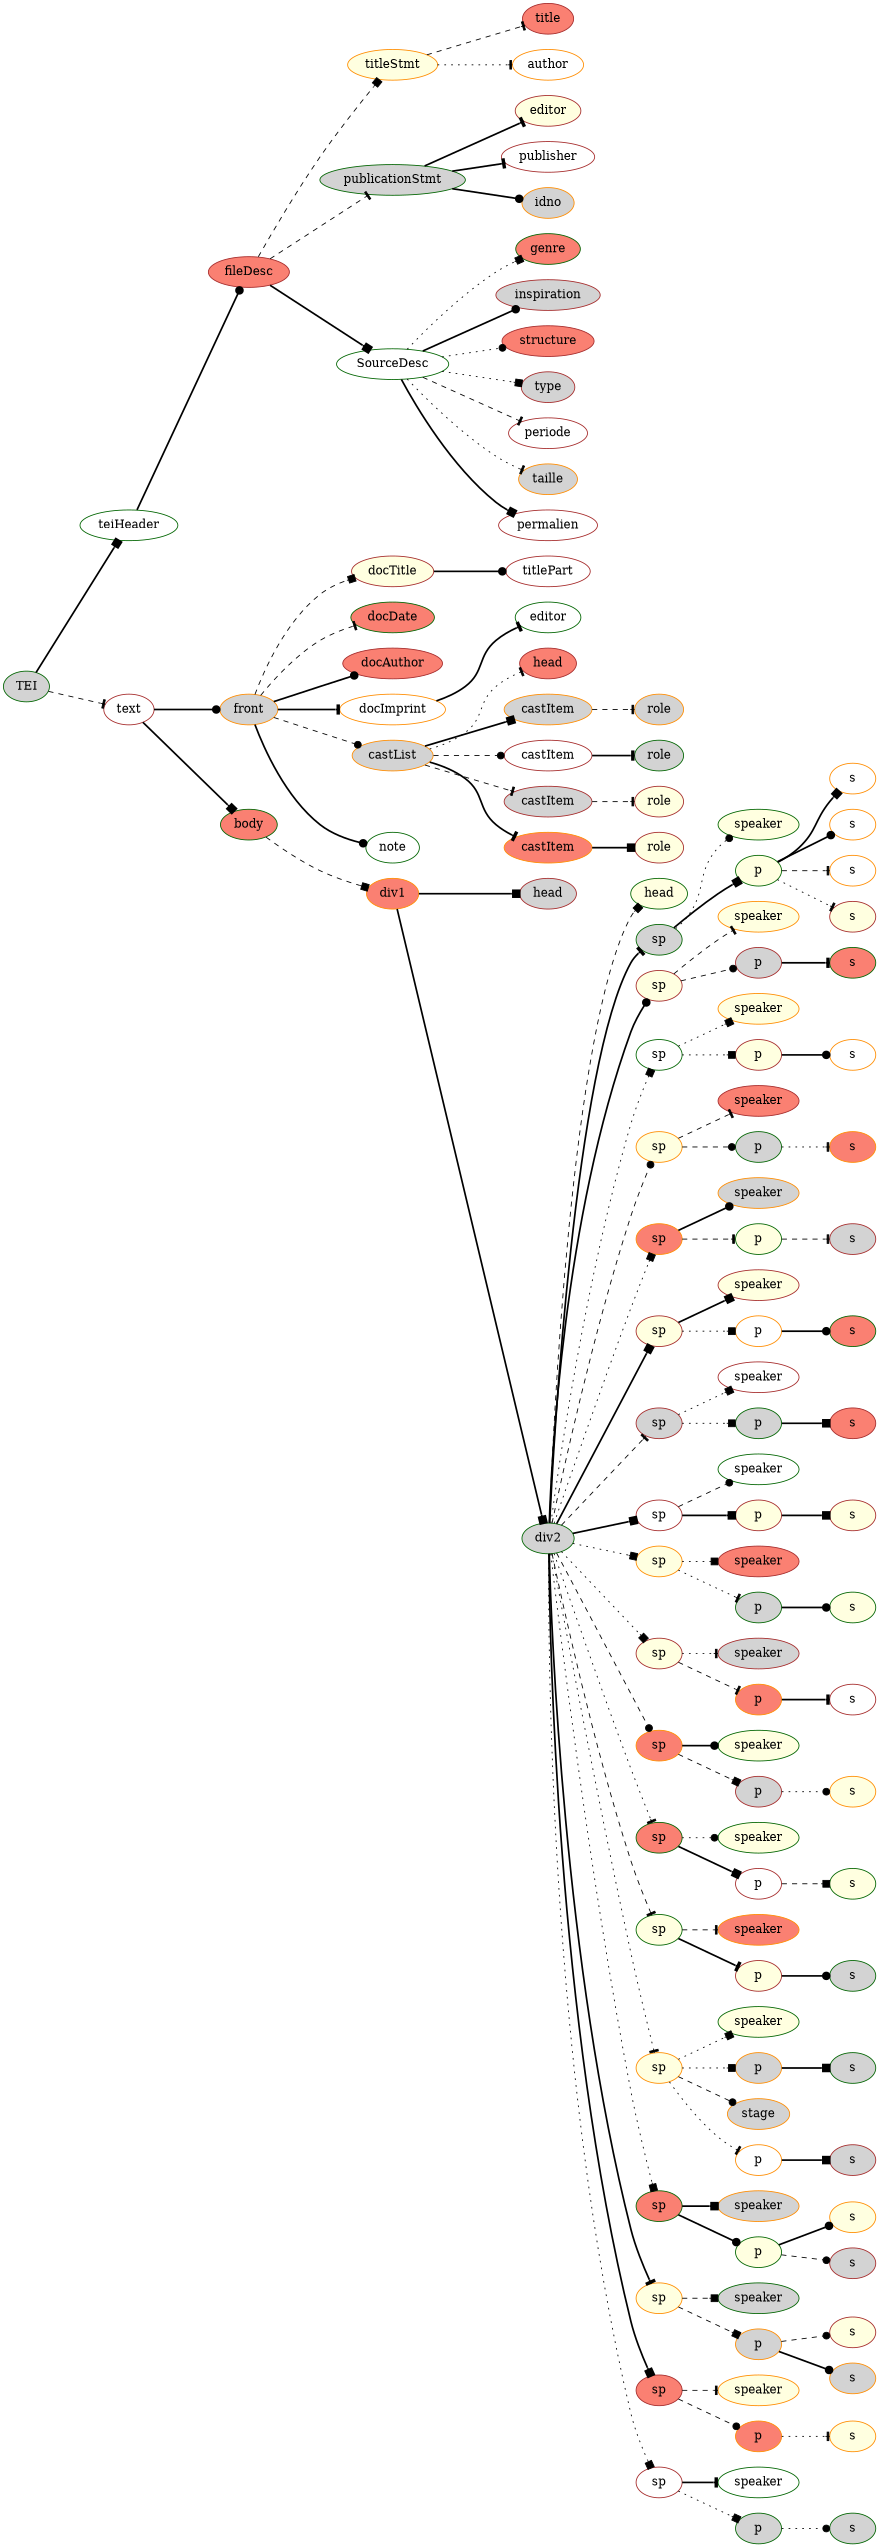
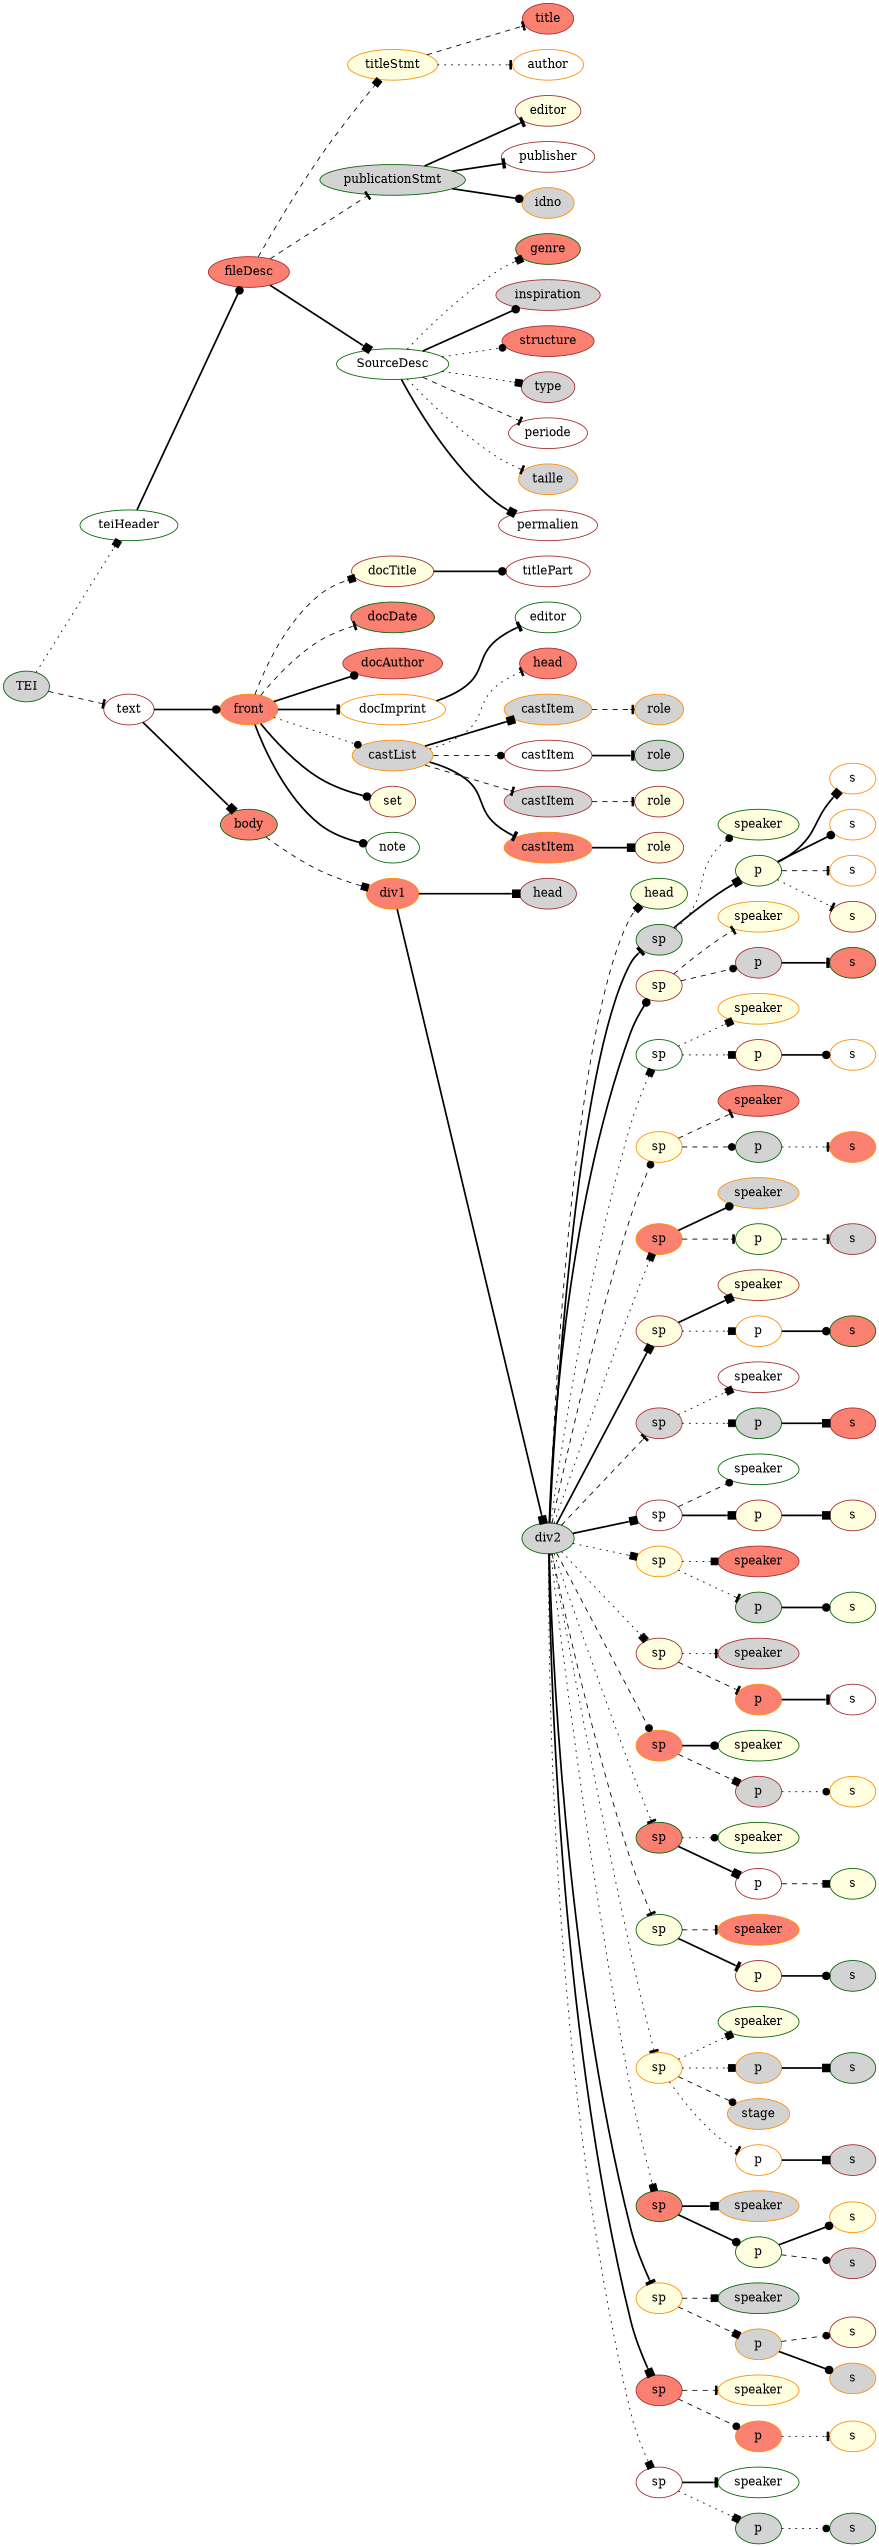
edge "TEI" -> "teiHeader": style bold -> dotted
node "front": fillcolor lightgrey -> salmon
edge "front" -> "castList": style dashed -> dotted
node "set": added
